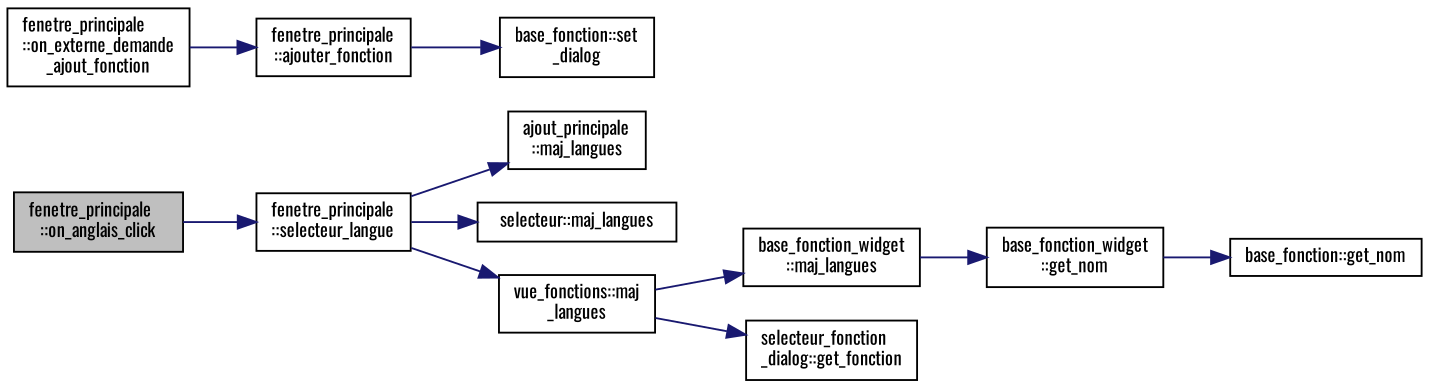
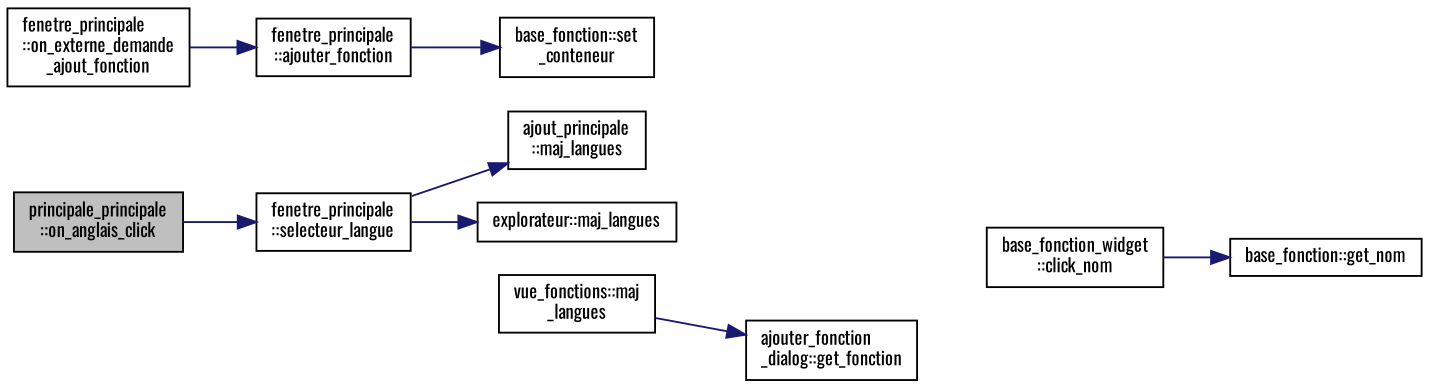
node "base_fonction::set _dialog": label "base_fonction::set _dialog" -> "base_fonction::set _conteneur"
node "fenetre_principale ::on_anglais_click": label "fenetre_principale ::on_anglais_click" -> "principale_principale ::on_anglais_click"
node "selecteur::maj_langues": label "selecteur::maj_langues" -> "explorateur::maj_langues"
node "base_fonction_widget ::maj_langues": removed
node "base_fonction_widget ::get_nom": label "base_fonction_widget ::get_nom" -> "base_fonction_widget ::click_nom"
edge "fenetre_principale ::selecteur_langue" -> "vue_fonctions::maj _langues": removed
node "selecteur_fonction _dialog::get_fonction": label "selecteur_fonction _dialog::get_fonction" -> "ajouter_fonction _dialog::get_fonction"
